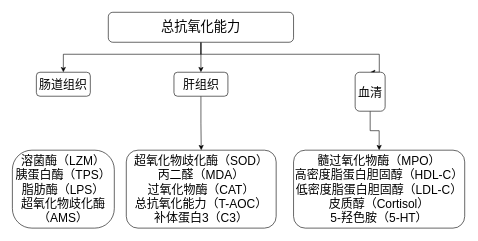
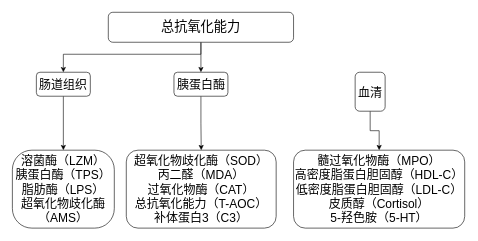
edge "总抗氧化能力" -> "血清": removed
node "肝组织": label "肝组织" -> "胰蛋白酶"
edge "肠道组织" -> "溶菌酶（LZM） 胰蛋白酶（TPS） 脂肪酶（LPS） 超氧化物歧化酶（AMS）": added
